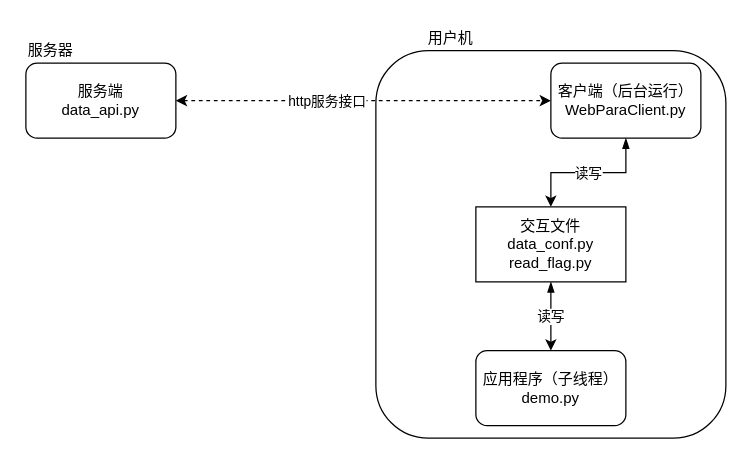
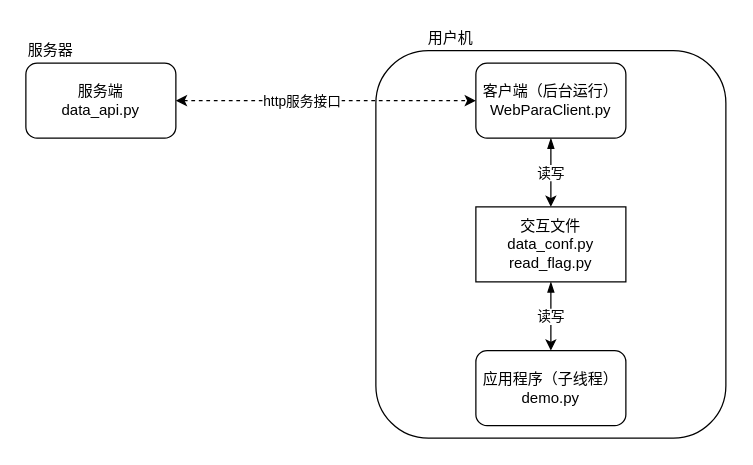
node "客户端（后台运行） WebParaClient.py": moved (626, 101) -> (551, 101)
